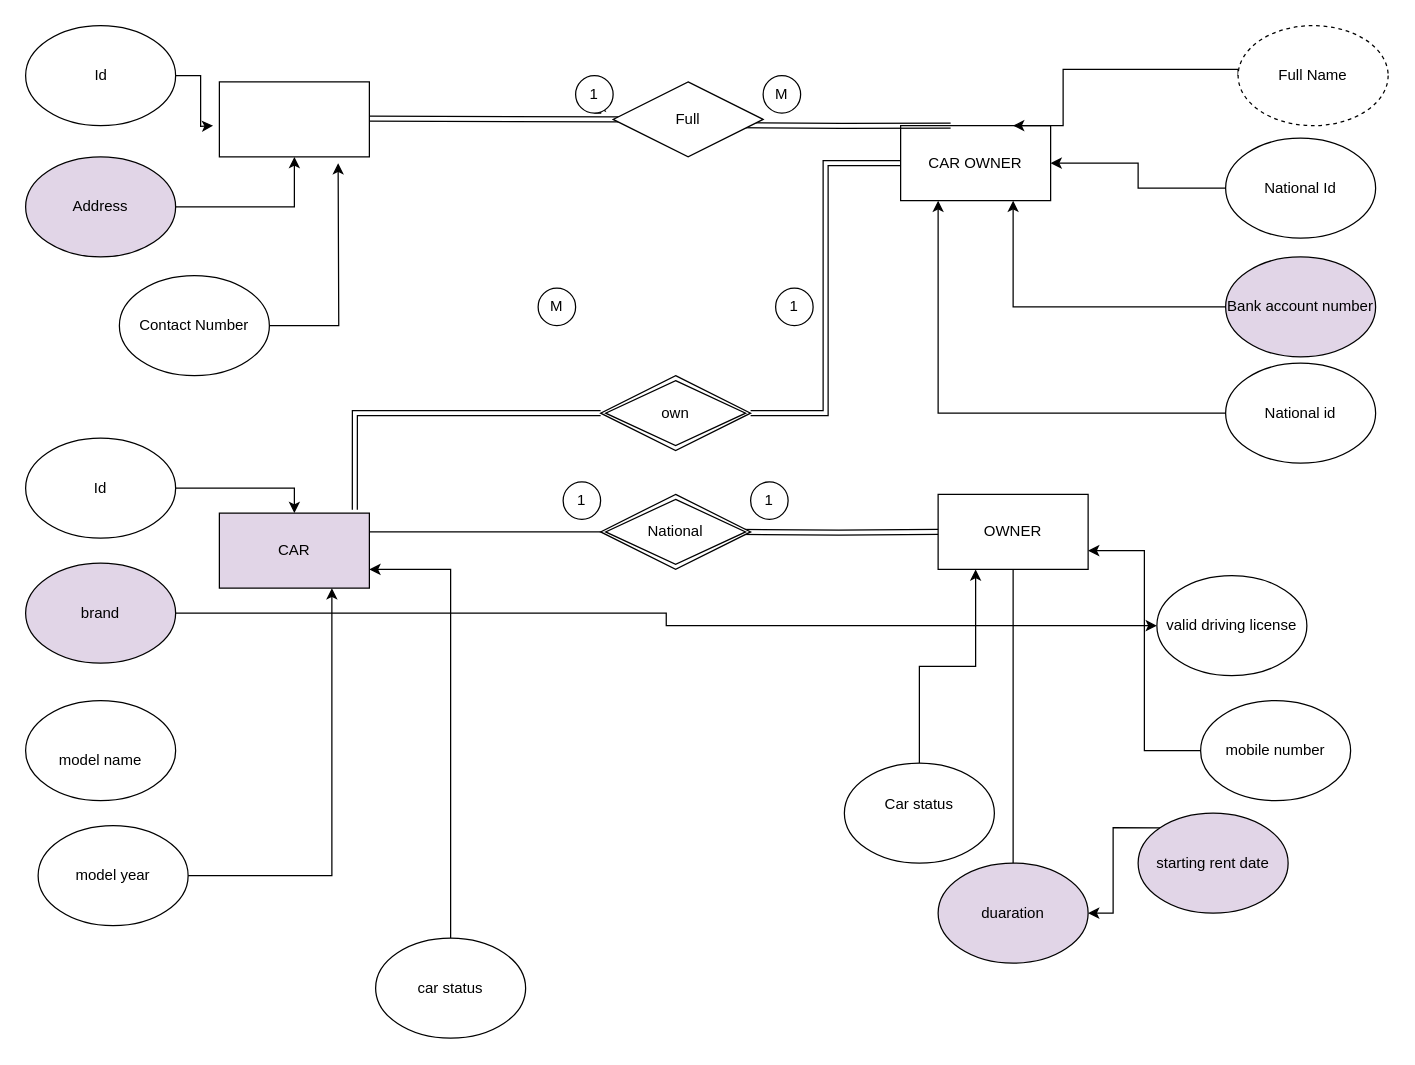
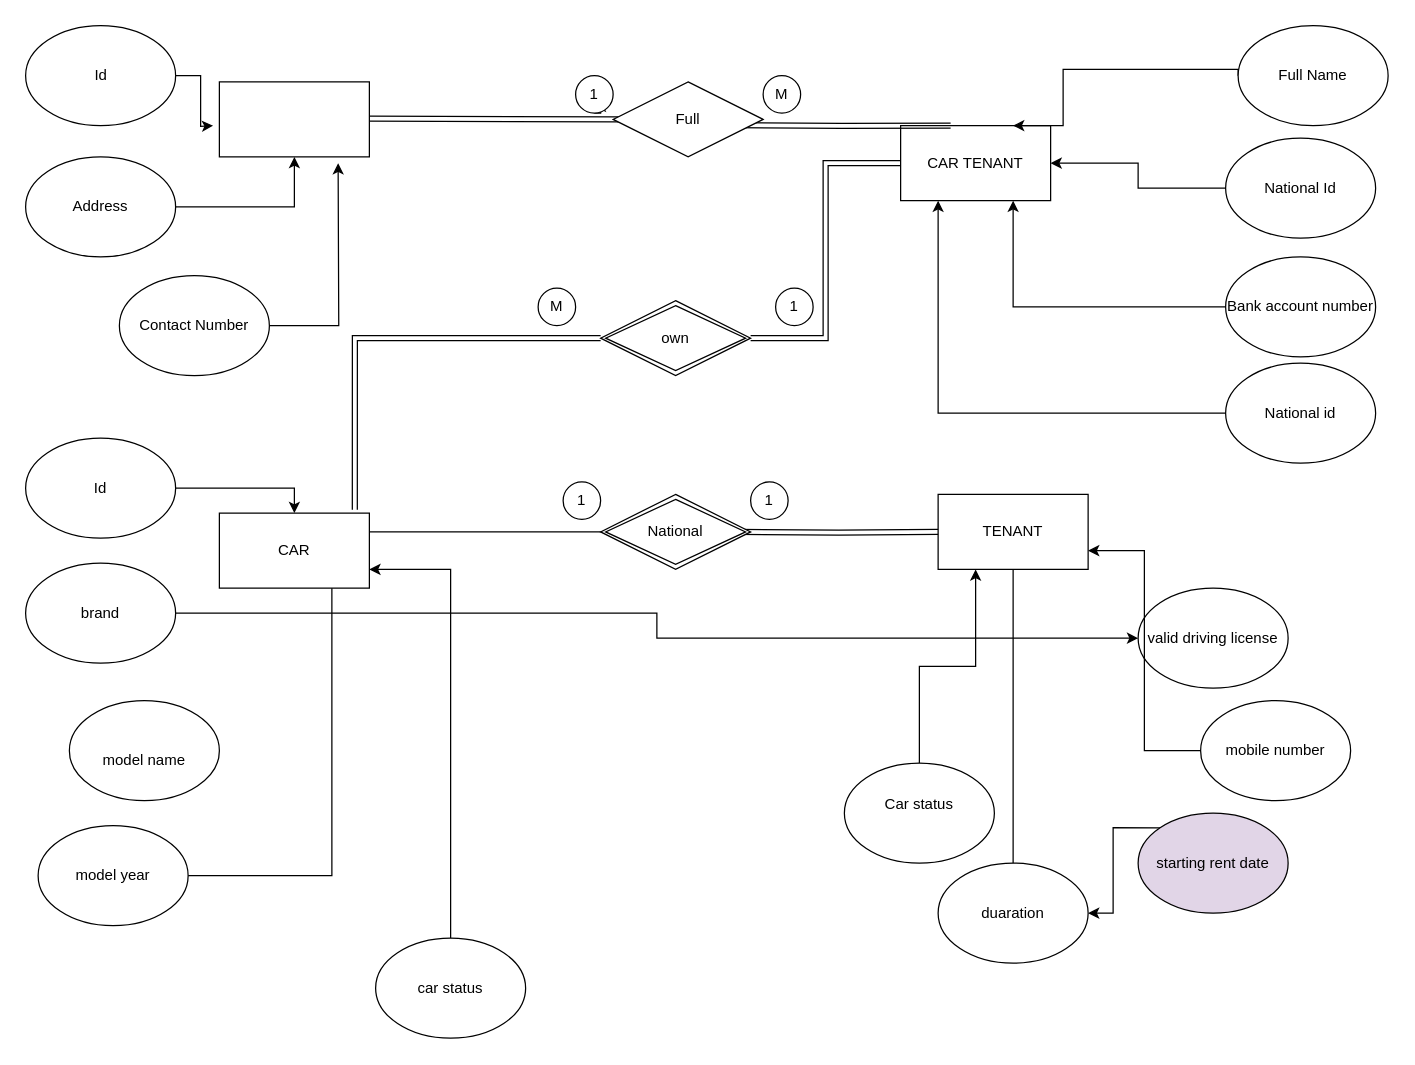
node "Full Name": style dashed -> solid
node "CAR OWNER": label "CAR OWNER" -> "CAR TENANT"
node "Address": fillcolor #e1d5e7 -> #ffffff
node "Bank account number": fillcolor #e1d5e7 -> #ffffff
node "own": moved (676, 413) -> (676, 338)
node "OWNER": label "OWNER" -> "TENANT"
node "CAR": fillcolor #e1d5e7 -> #ffffff
edge "model year" -> "CAR": arrowhead classic -> none
node "brand": fillcolor #e1d5e7 -> #ffffff
node "valid driving license": moved (1232, 626) -> (1213, 638)
node "model name": moved (101, 751) -> (144, 751)
node "duaration": fillcolor #e1d5e7 -> #ffffff
